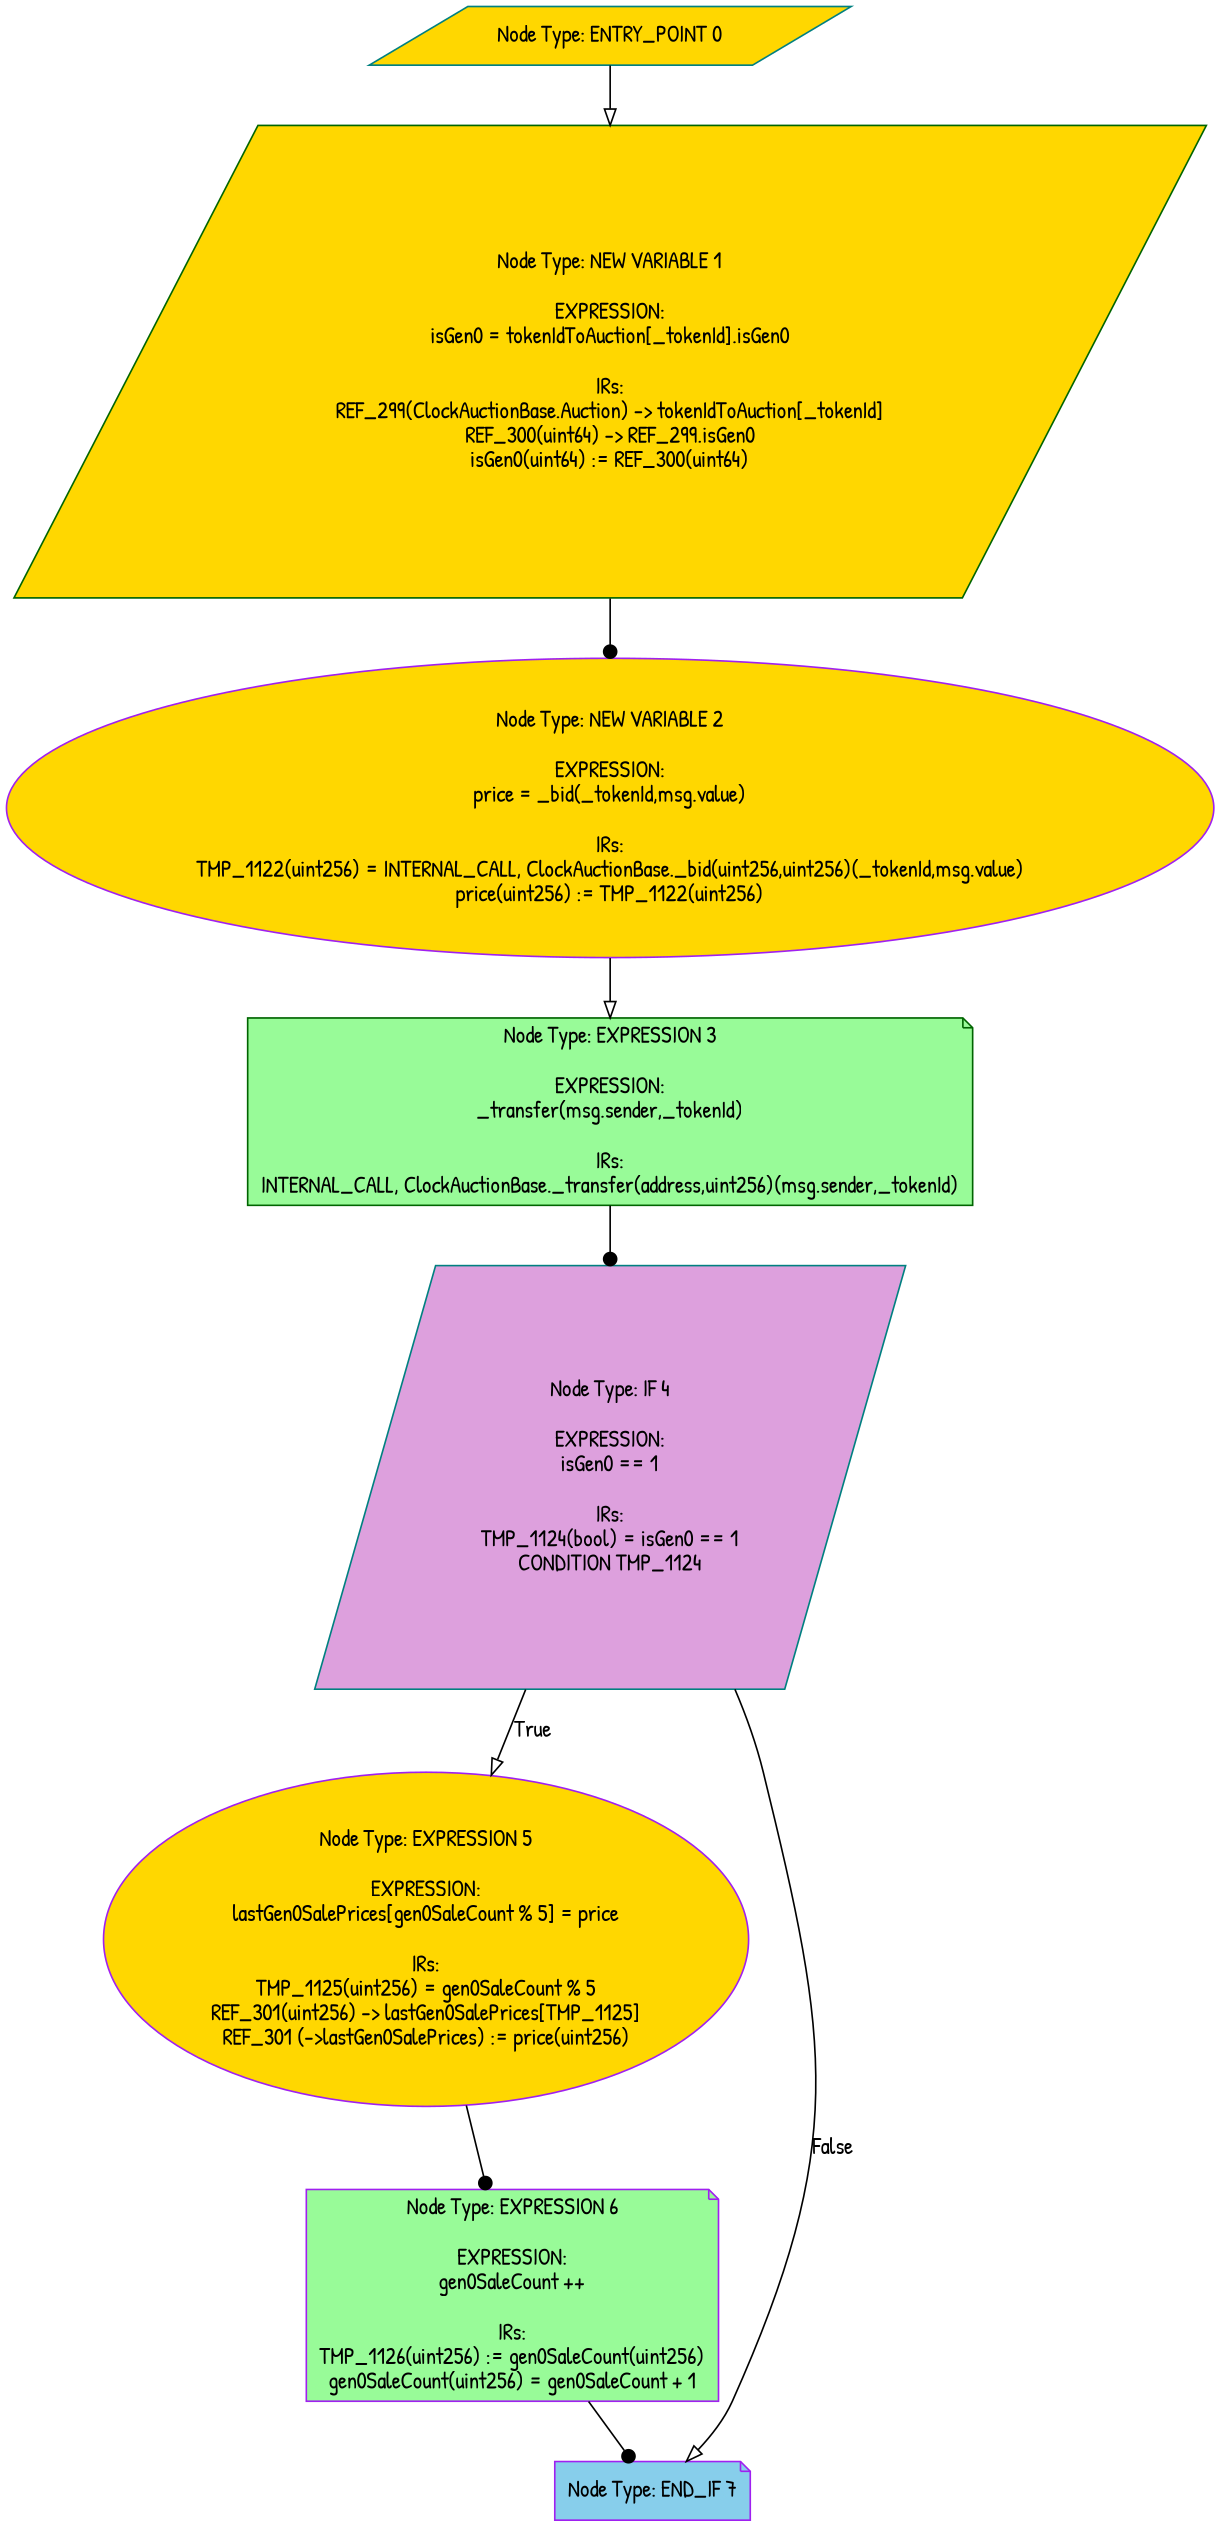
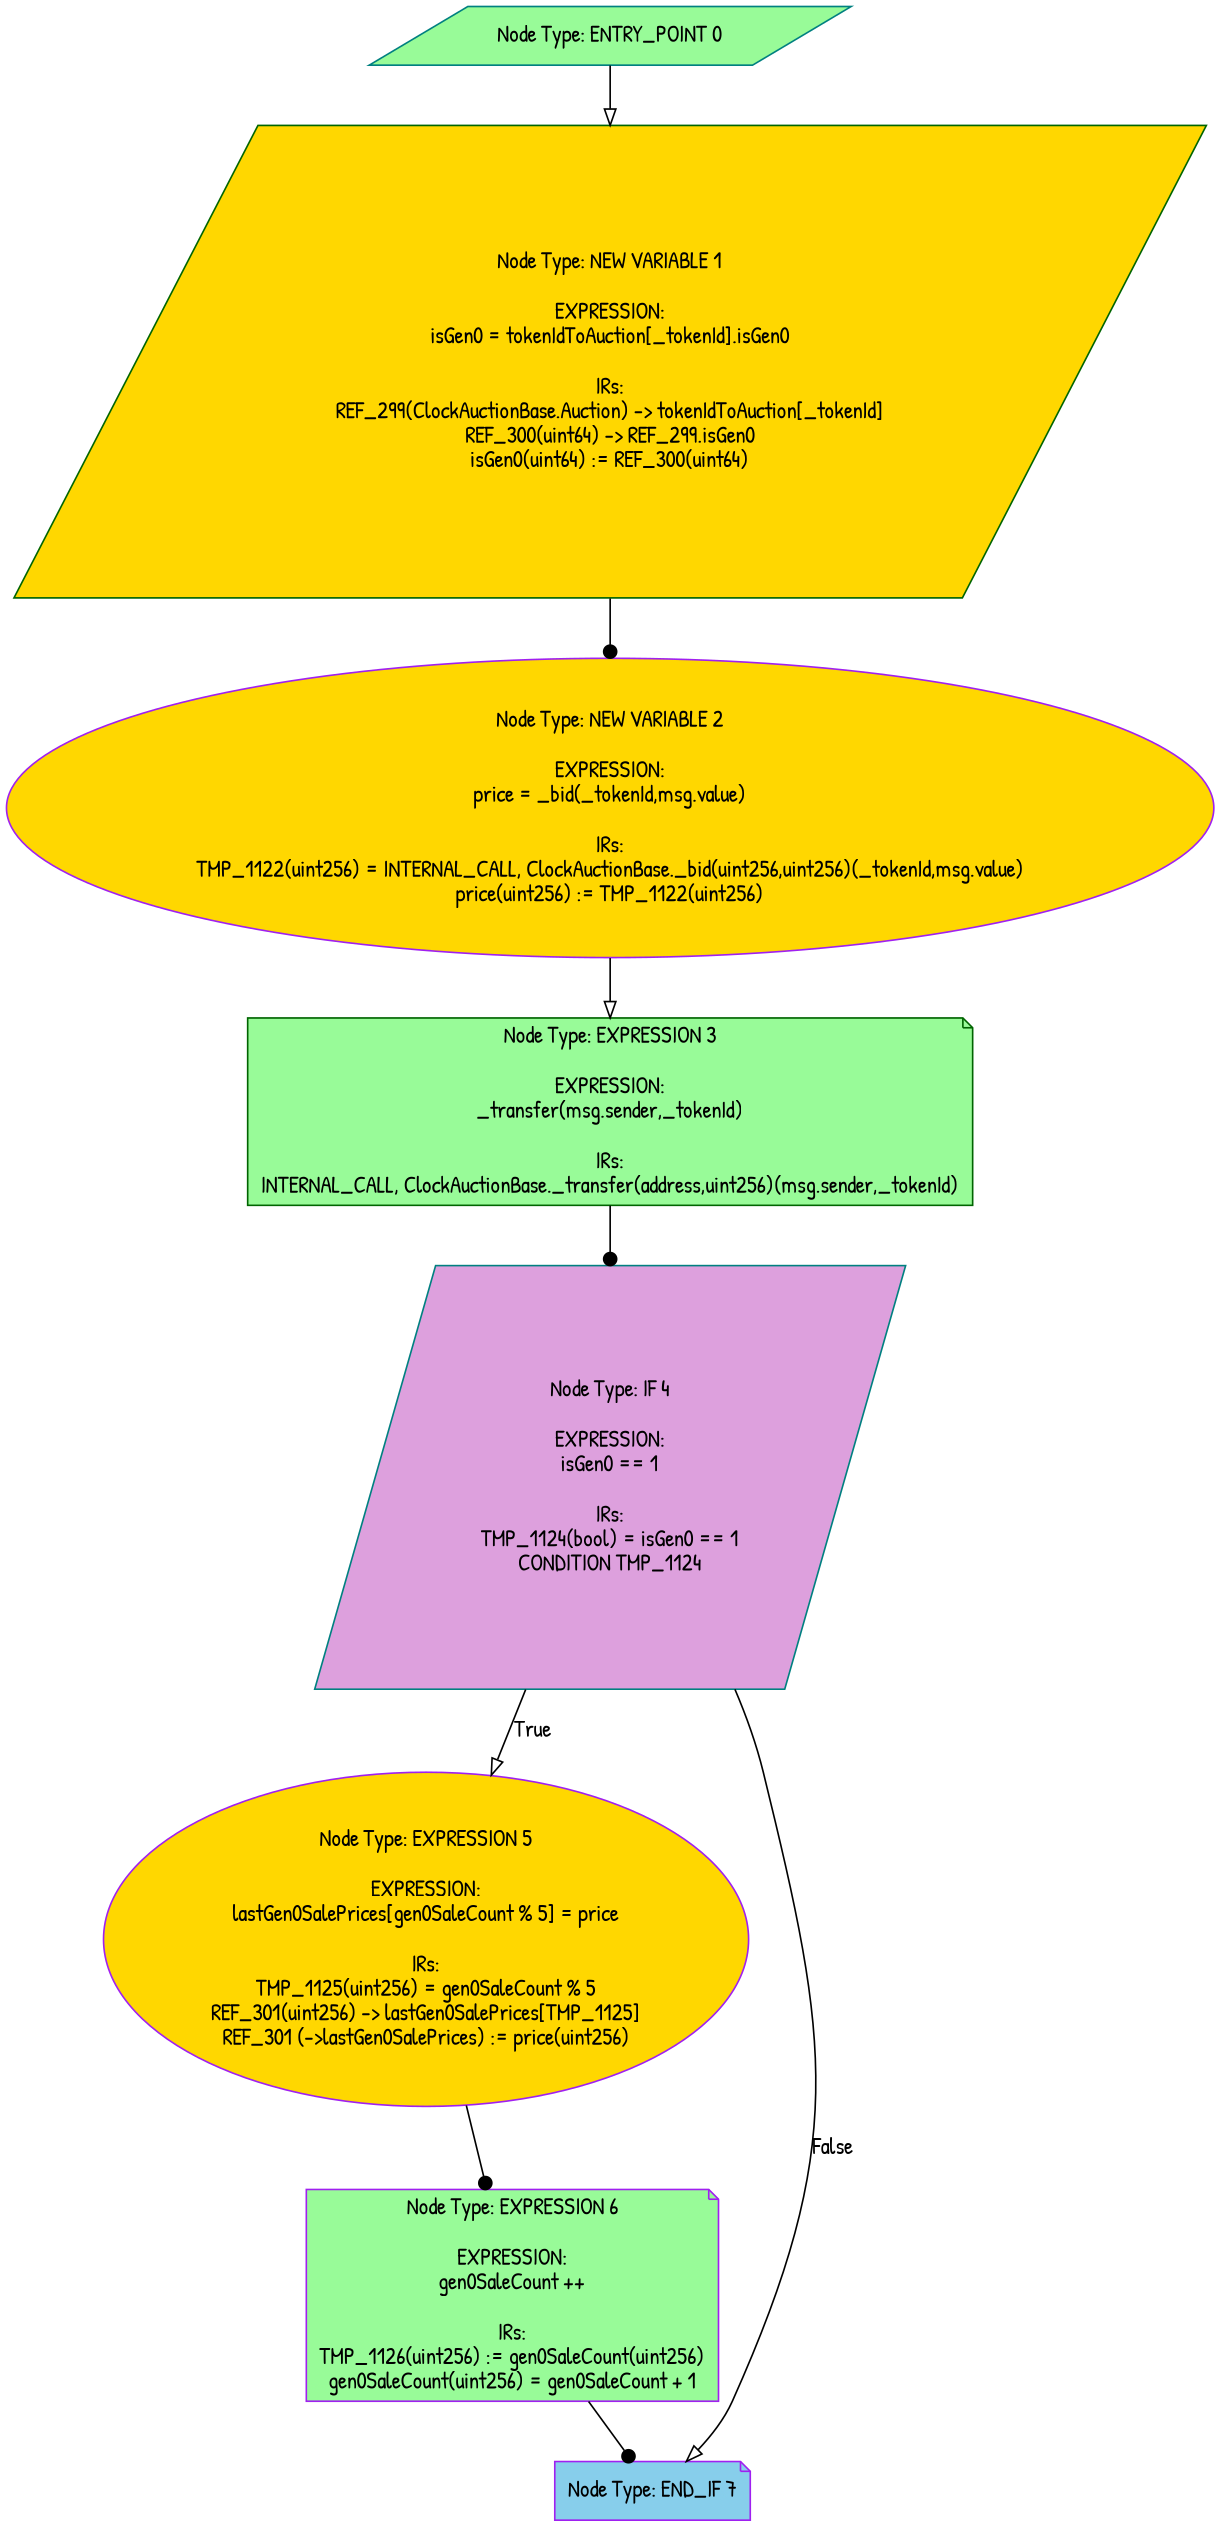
node "Node Type: ENTRY_POINT 0": fillcolor gold -> palegreen
